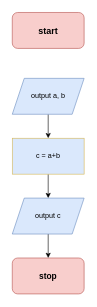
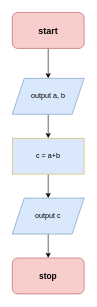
edge "start" -> "output a, b": added
